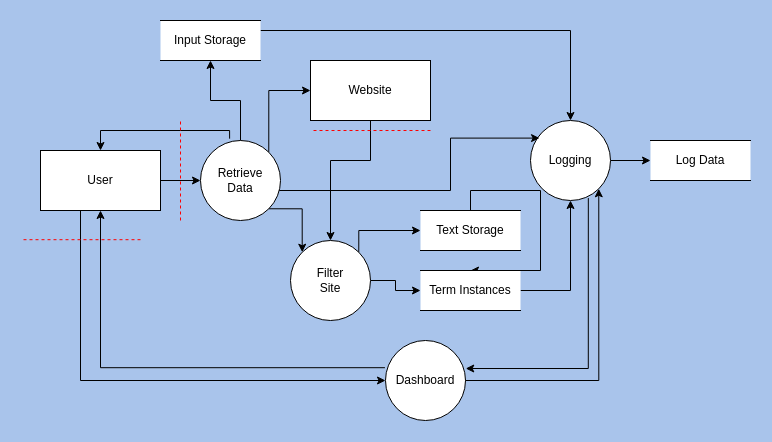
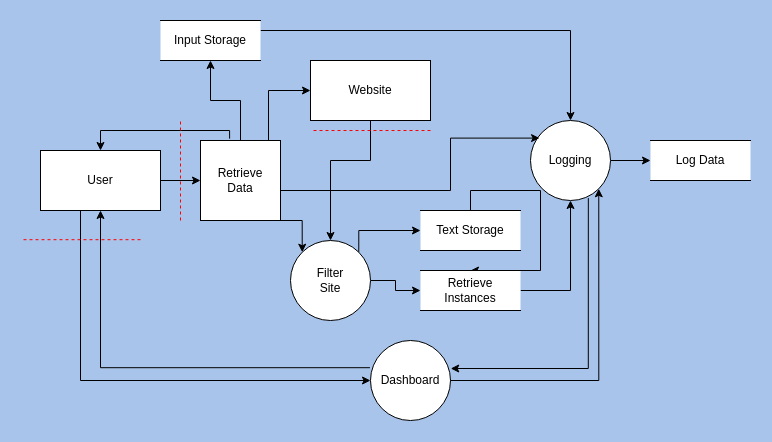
node "Retrieve Data": shape ellipse -> rectangle
node "Term Instances": label "Term Instances" -> "Retrieve Instances"
node "Dashboard": moved (426, 381) -> (411, 381)
